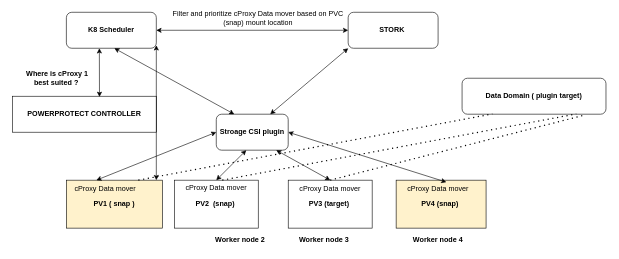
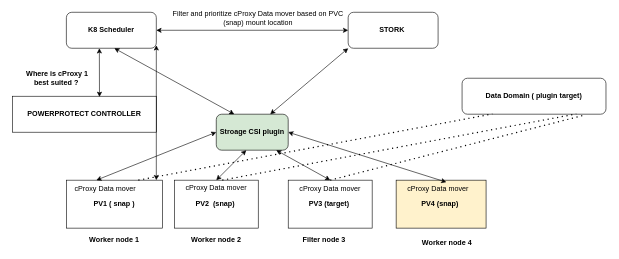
node "Stroage CSI plugin": fillcolor #ffffff -> #d5e8d4
node "PV1 ( snap )": fillcolor #fff2cc -> #ffffff
node "Worker node 1": added
node "Worker node 2": moved (240, 240) -> (216, 240)
node "Worker node 3": label "Worker node 3" -> "Filter node 3"
node "Worker node 4": moved (438, 240) -> (447, 243)
